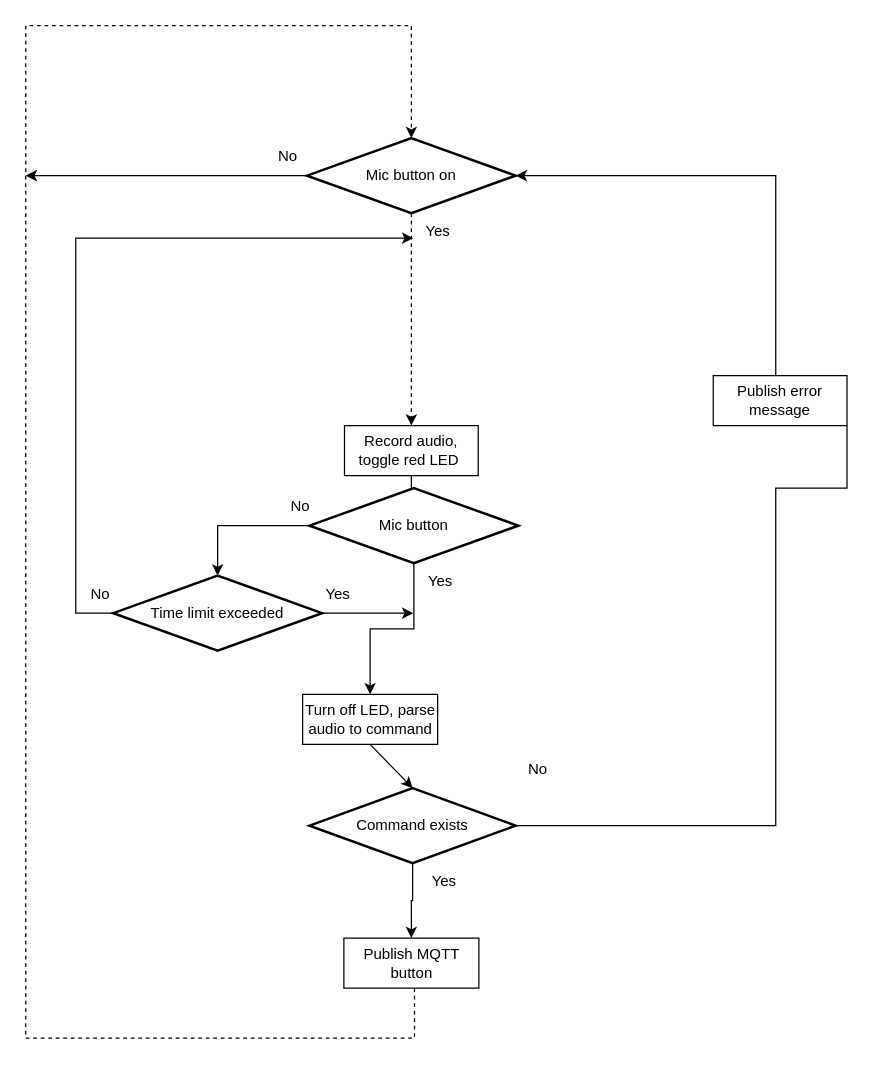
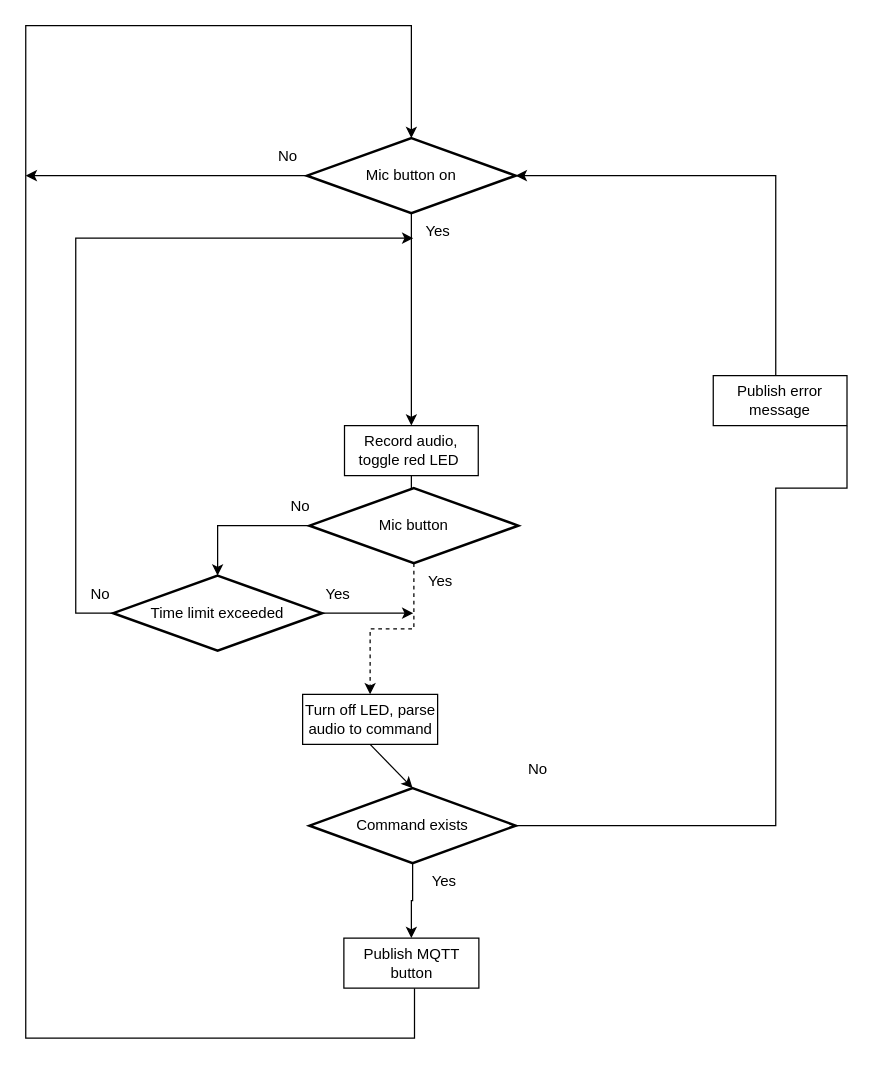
edge "Mic button on" -> "Record audio, toggle red LED": style dashed -> solid
edge "Publish MQTT button" -> "Mic button on": style dashed -> solid
edge "Mic button" -> "Turn off LED, parse audio to command": style solid -> dashed
